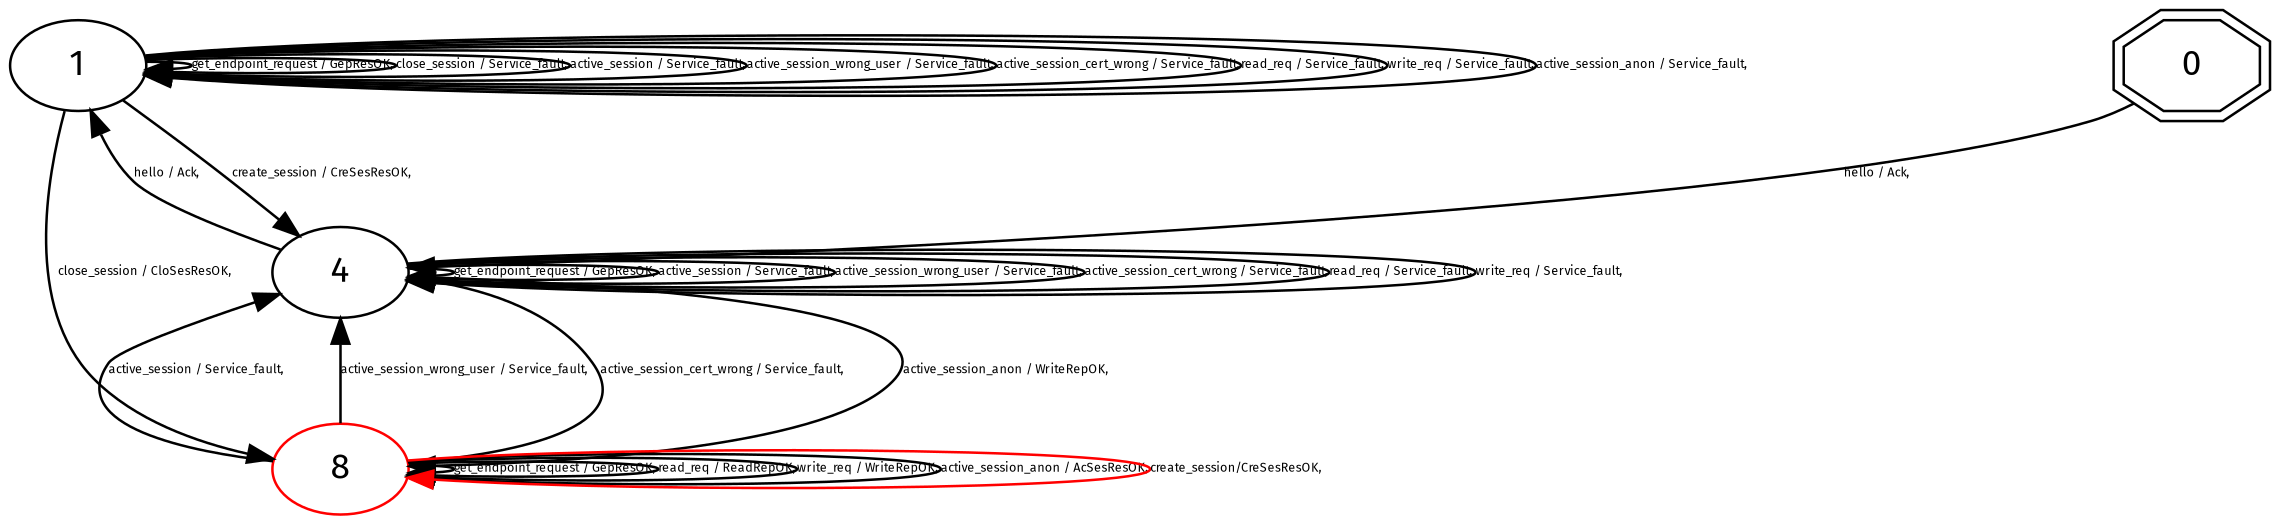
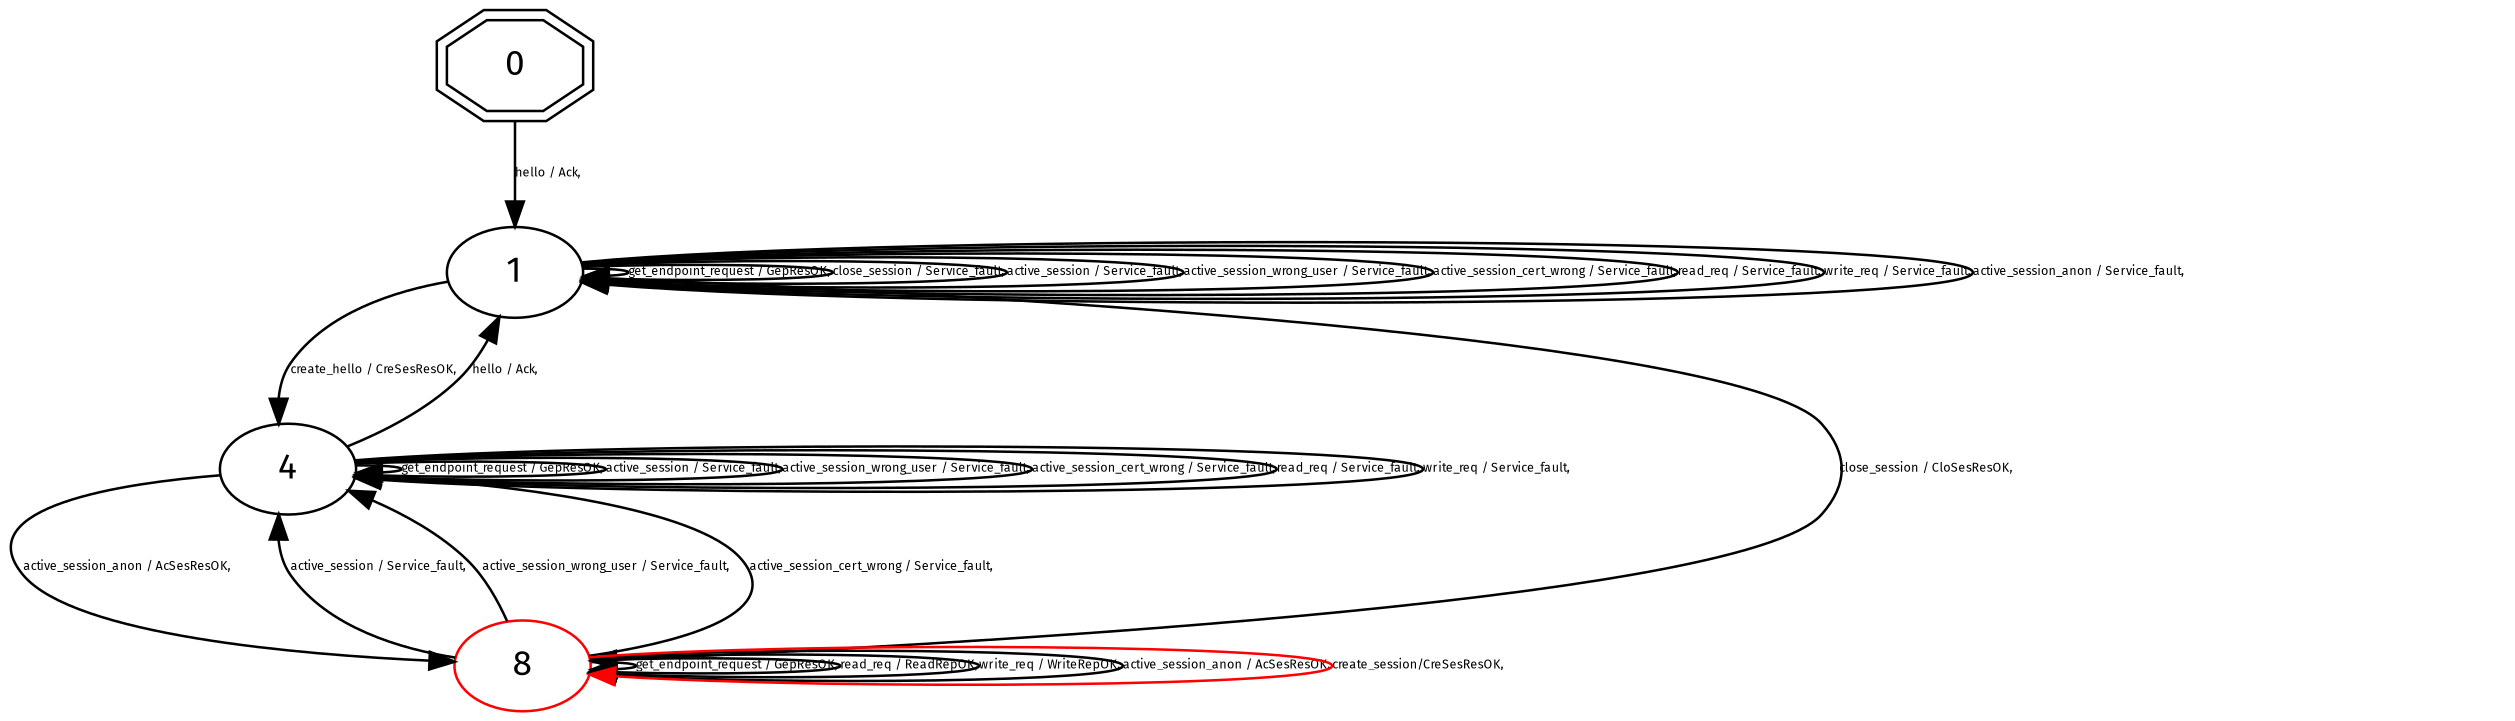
edge "1" -> "4": label "create_session / CreSesResOK," -> "create_hello / CreSesResOK,"
edge "0" -> "4": now "0" -> "1"
edge "4" -> "8": label "active_session_anon / WriteRepOK," -> "active_session_anon / AcSesResOK,"
